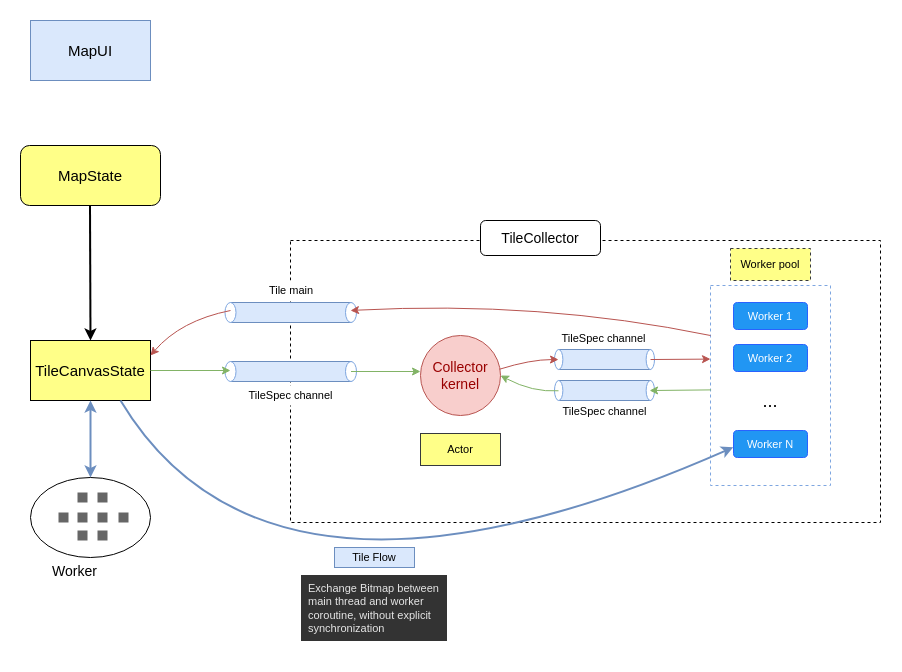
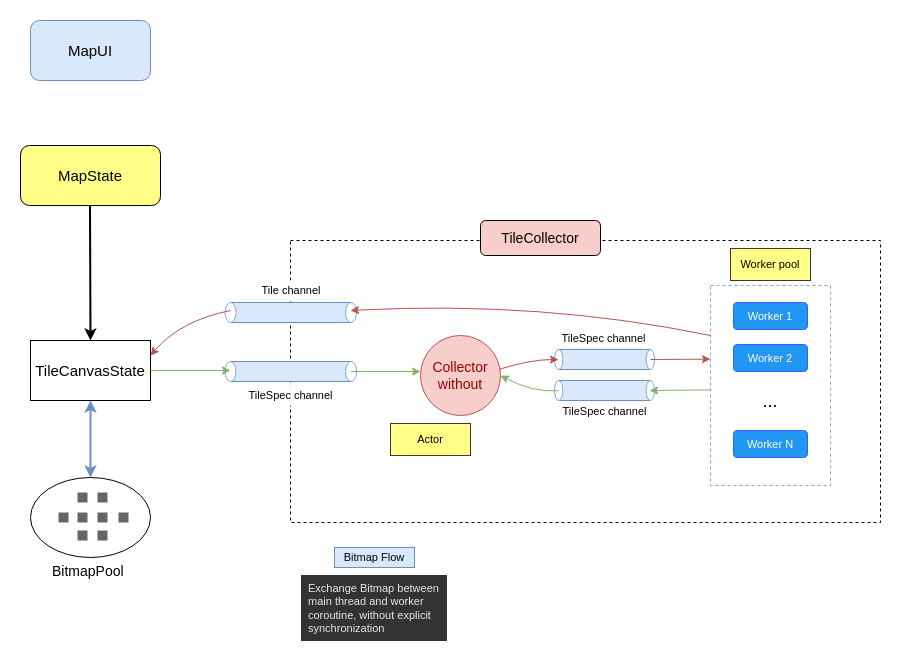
node "MapUI": shape rectangle -> rounded rectangle
node "TileCollector": fillcolor #ffffff -> #f8cecc
node "Worker pool": style dashed -> solid
node "Tile main": label "Tile main" -> "Tile channel"
node "TileCanvasState": fillcolor #ffff88 -> #ffffff
node "Collector kernel": label "Collector kernel" -> "Collector without"
node "Actor": moved (461, 450) -> (431, 440)
edge "TileCanvasState" -> "Worker N": removed
node "Tile Flow": label "Tile Flow" -> "Bitmap Flow"
node "Worker": label "Worker" -> "BitmapPool"
